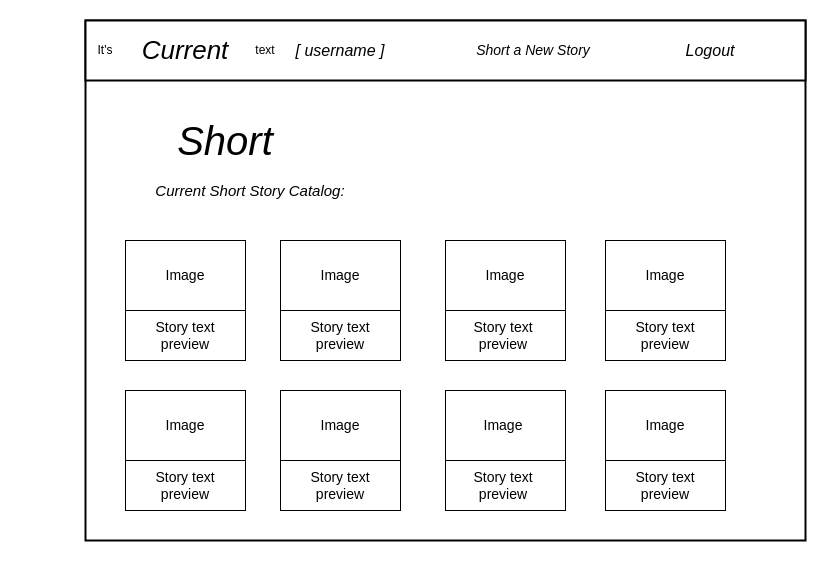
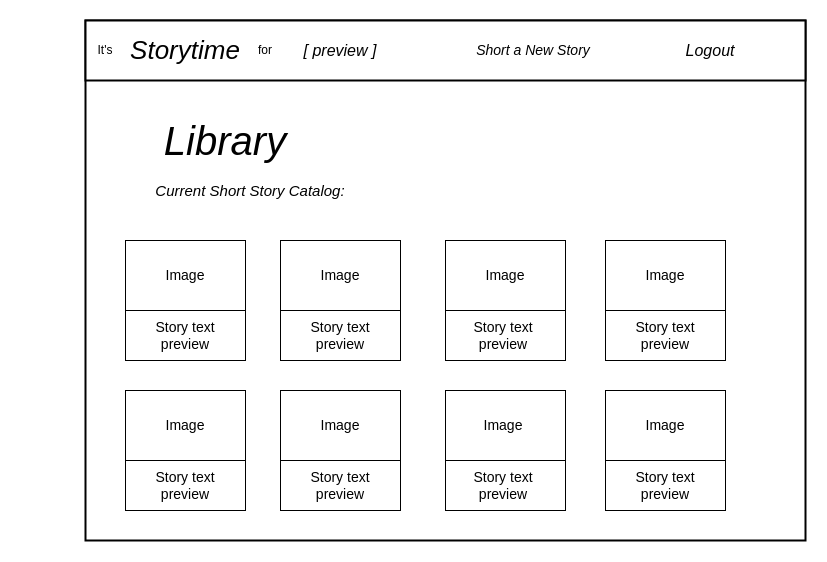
node "Current": label "Current" -> "Storytime"
node "text": label "text" -> "for"
node "[ username ]": label "[ username ]" -> "[ preview ]"
node "Short": label "Short" -> "Library"
